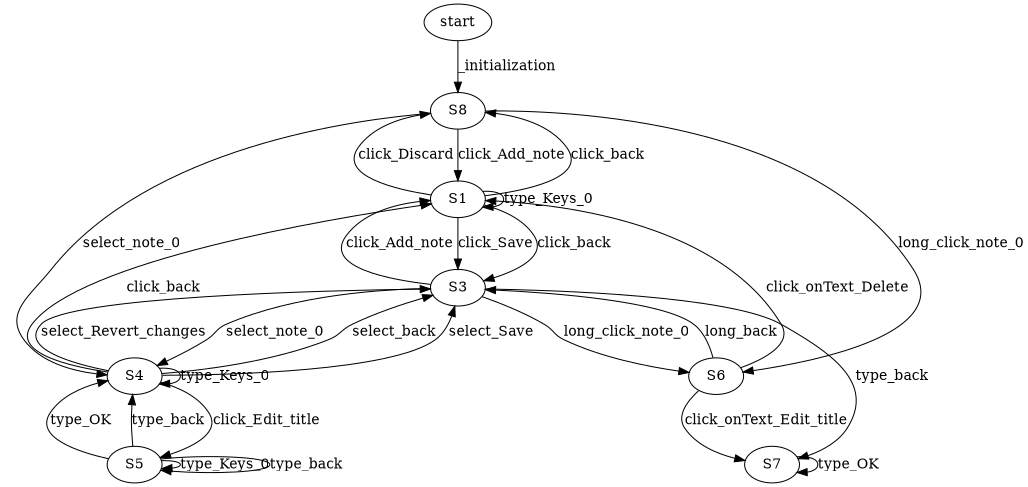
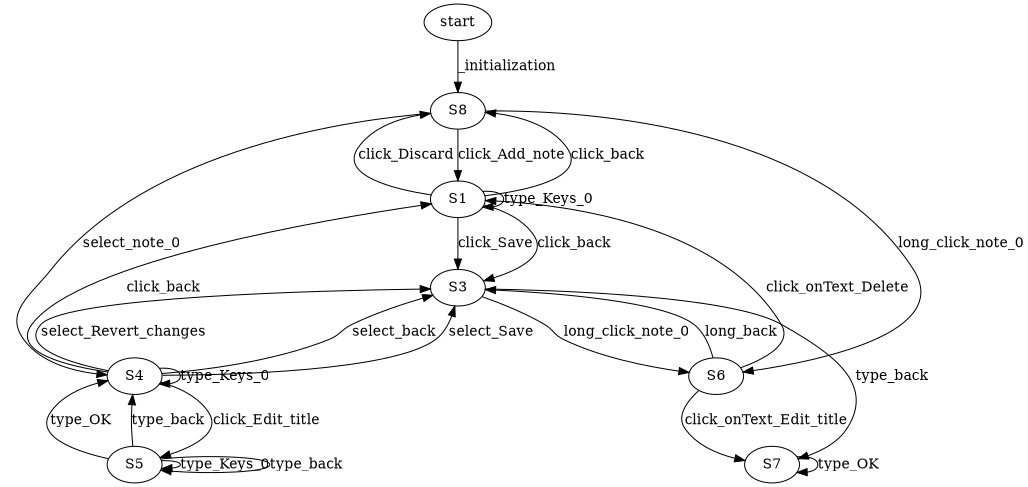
edge "S3" -> "S1": removed, label "click_Add_note"
edge "S3" -> "S4": removed, label "select_note_0"
